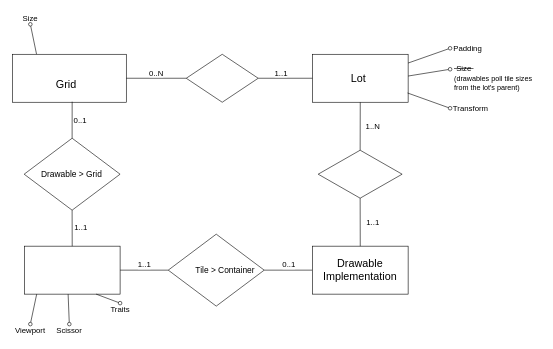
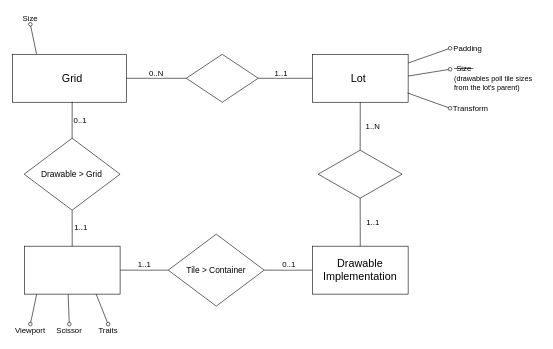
node "Grid": moved (66, 84) -> (72, 78)
node "Tile > Container": moved (225, 270) -> (216, 270)
node "Traits": moved (120, 309) -> (108, 330)
